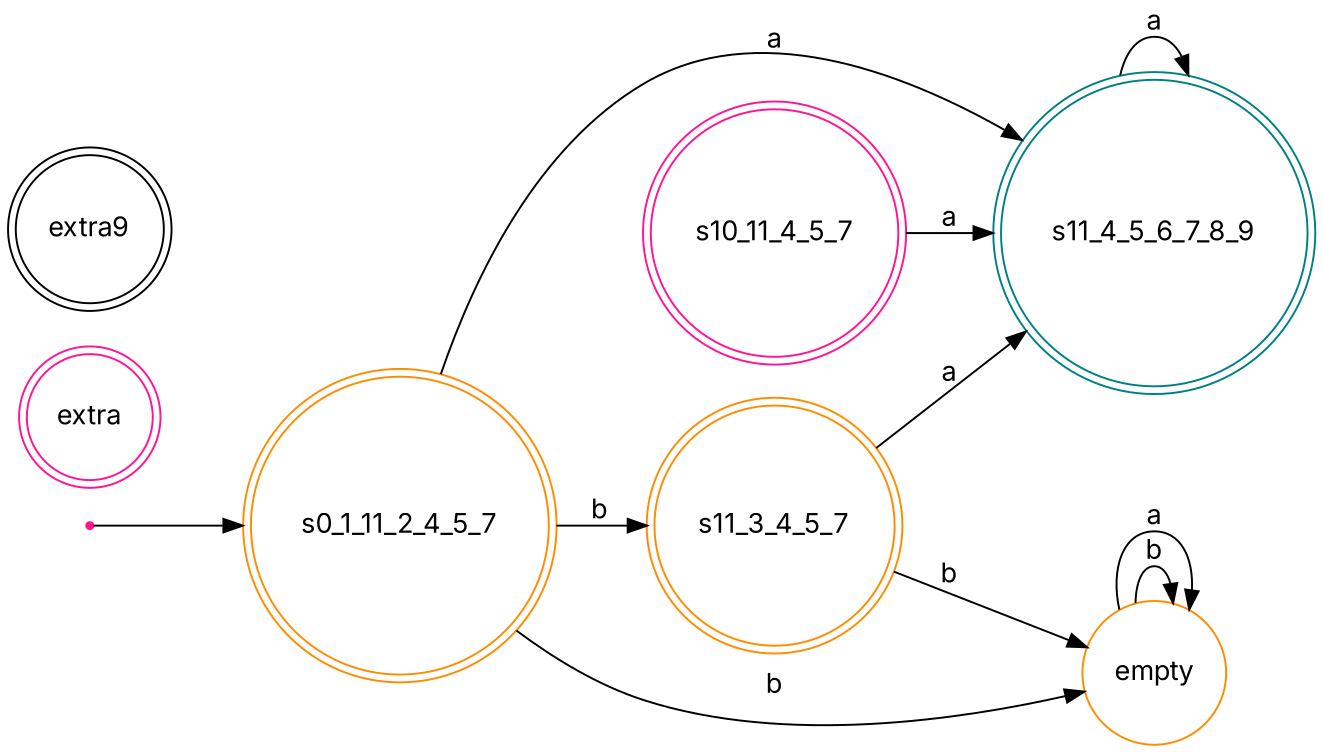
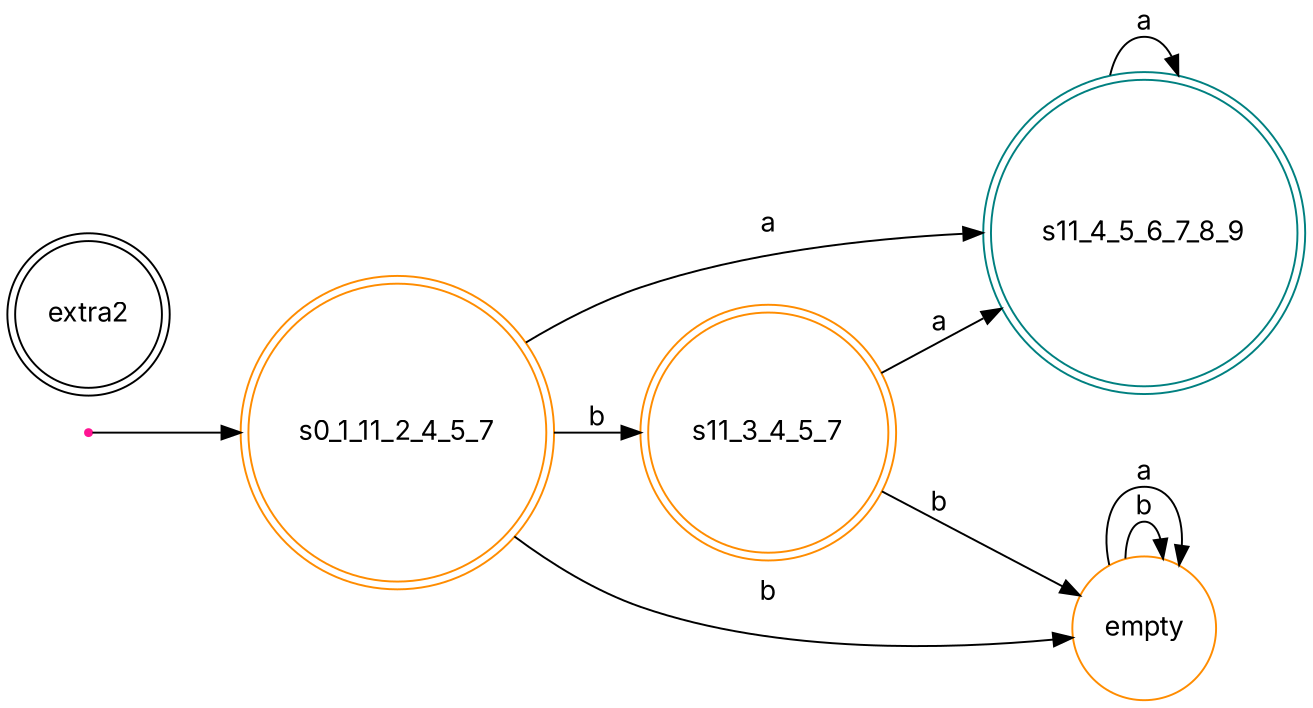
node "extra9": label "extra9" -> "extra2"
node "s10_11_4_5_7": removed
node "extra": removed
